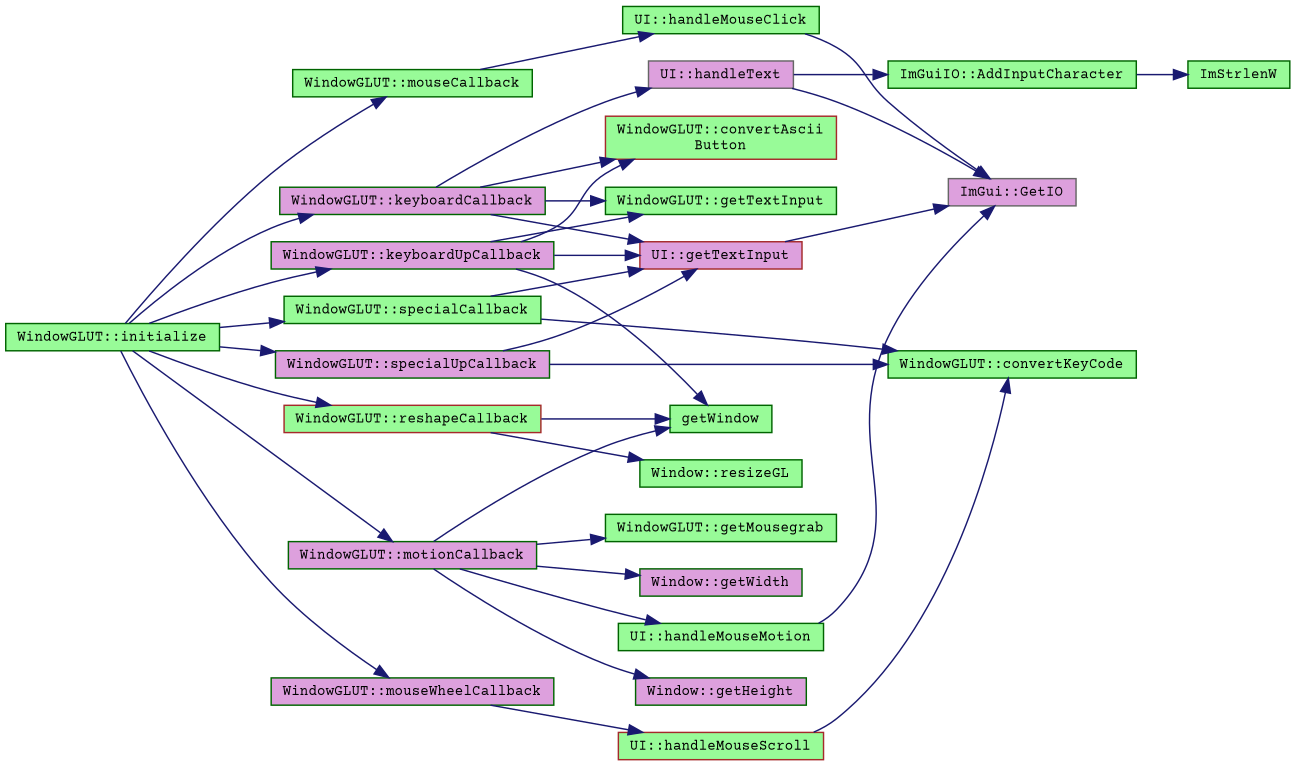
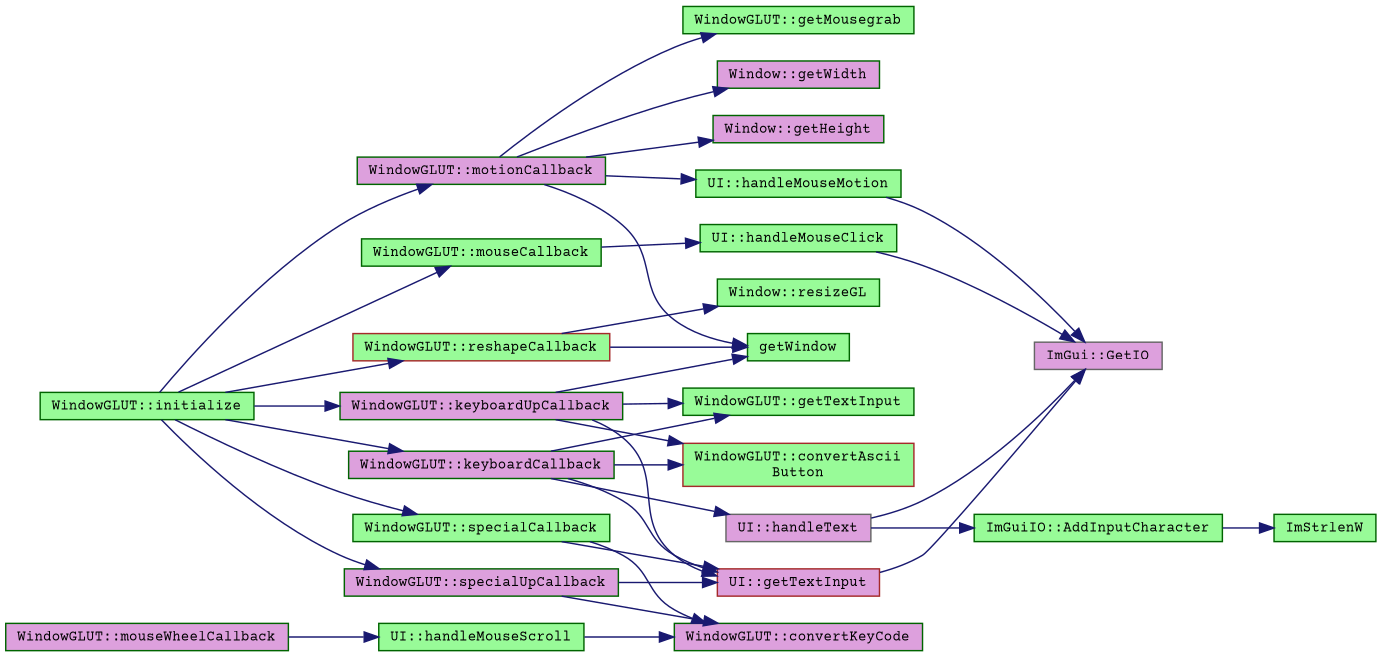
node "WindowGLUT::convertKeyCode": fillcolor palegreen -> plum
edge "WindowGLUT::initialize" -> "WindowGLUT::mouseWheelCallback": removed
node "UI::handleMouseScroll": color brown -> darkgreen
